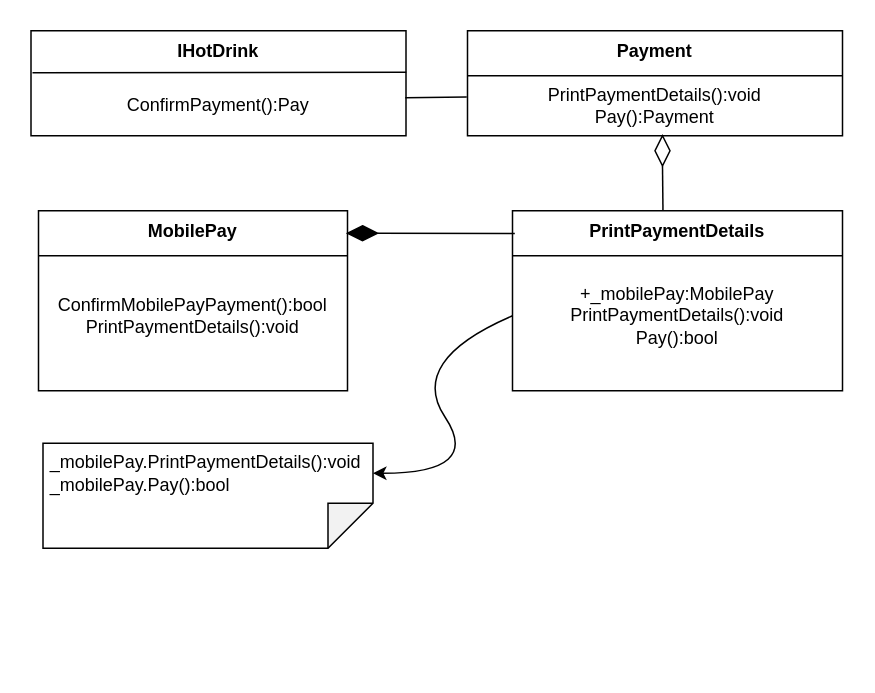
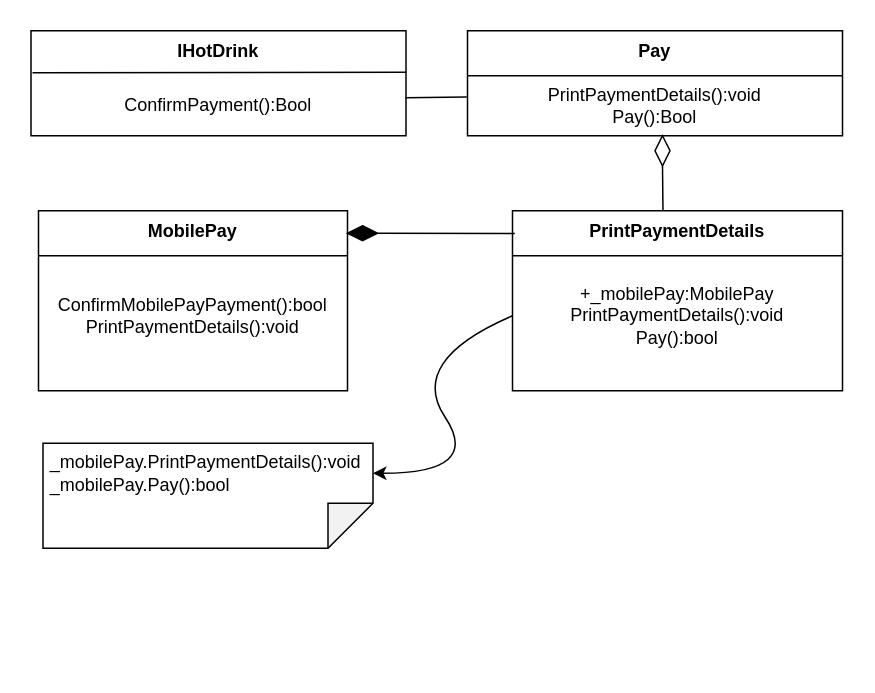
node "Payment": label "Payment" -> "Pay"
node "ConfirmPayment():Pay": label "ConfirmPayment():Pay" -> "ConfirmPayment():Bool"
node "PrintPaymentDetails():void Pay():Payment": label "PrintPaymentDetails():void Pay():Payment" -> "PrintPaymentDetails():void Pay():Bool"
